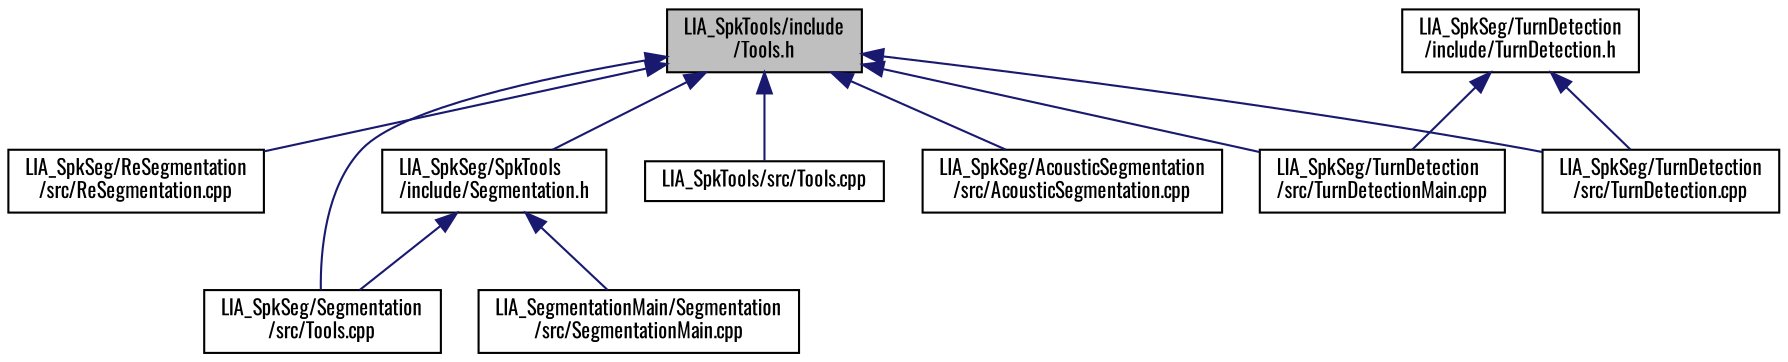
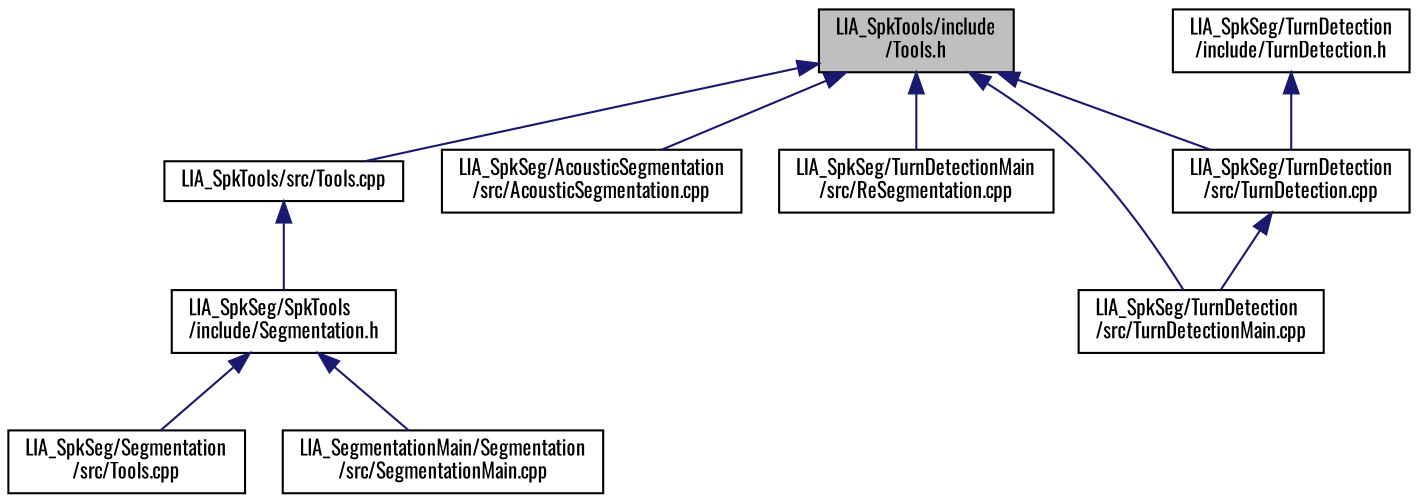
edge "LIA_SpkSeg/SpkTools /include/Segmentation.h" -> "LIA_SpkTools/include /Tools.h": now "LIA_SpkSeg/SpkTools /include/Segmentation.h" -> "LIA_SpkTools/src/Tools.cpp"
edge "LIA_SpkSeg/TurnDetection /src/TurnDetectionMain.cpp" -> "LIA_SpkSeg/TurnDetection /include/TurnDetection.h": now "LIA_SpkSeg/TurnDetection /src/TurnDetectionMain.cpp" -> "LIA_SpkSeg/TurnDetection /src/TurnDetection.cpp"
edge "LIA_SpkSeg/Segmentation /src/Tools.cpp" -> "LIA_SpkTools/include /Tools.h": removed
node "LIA_SpkSeg/ReSegmentation /src/ReSegmentation.cpp": label "LIA_SpkSeg/ReSegmentation /src/ReSegmentation.cpp" -> "LIA_SpkSeg/TurnDetectionMain /src/ReSegmentation.cpp"
